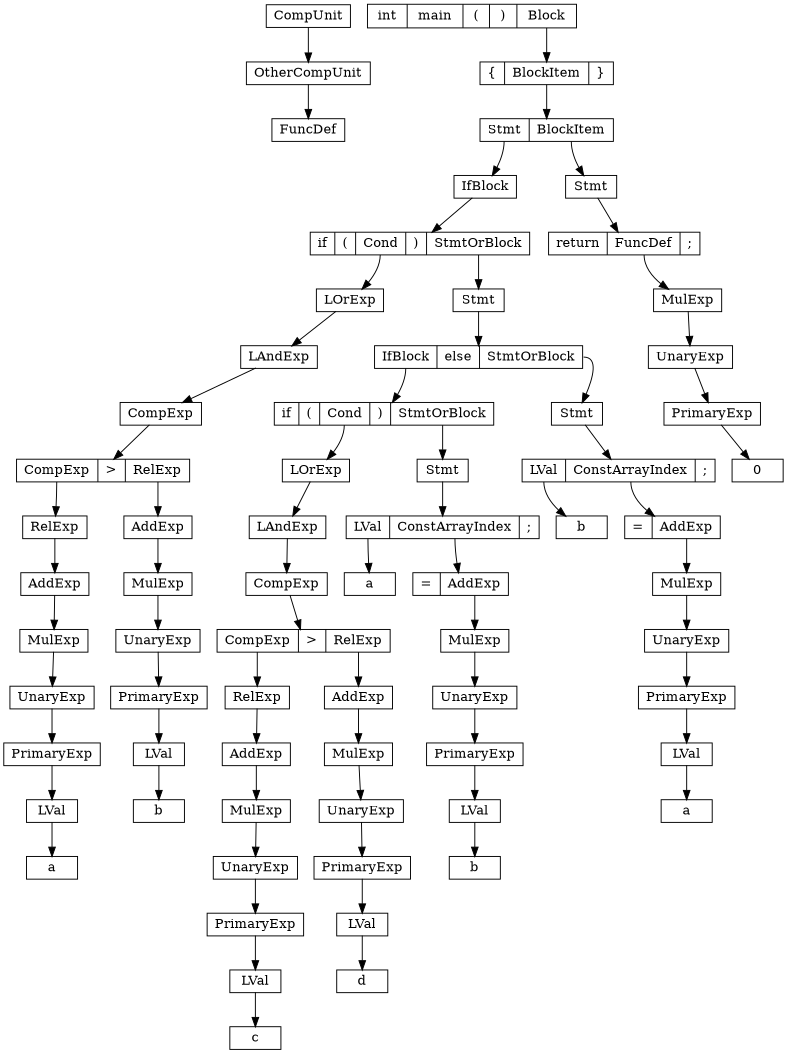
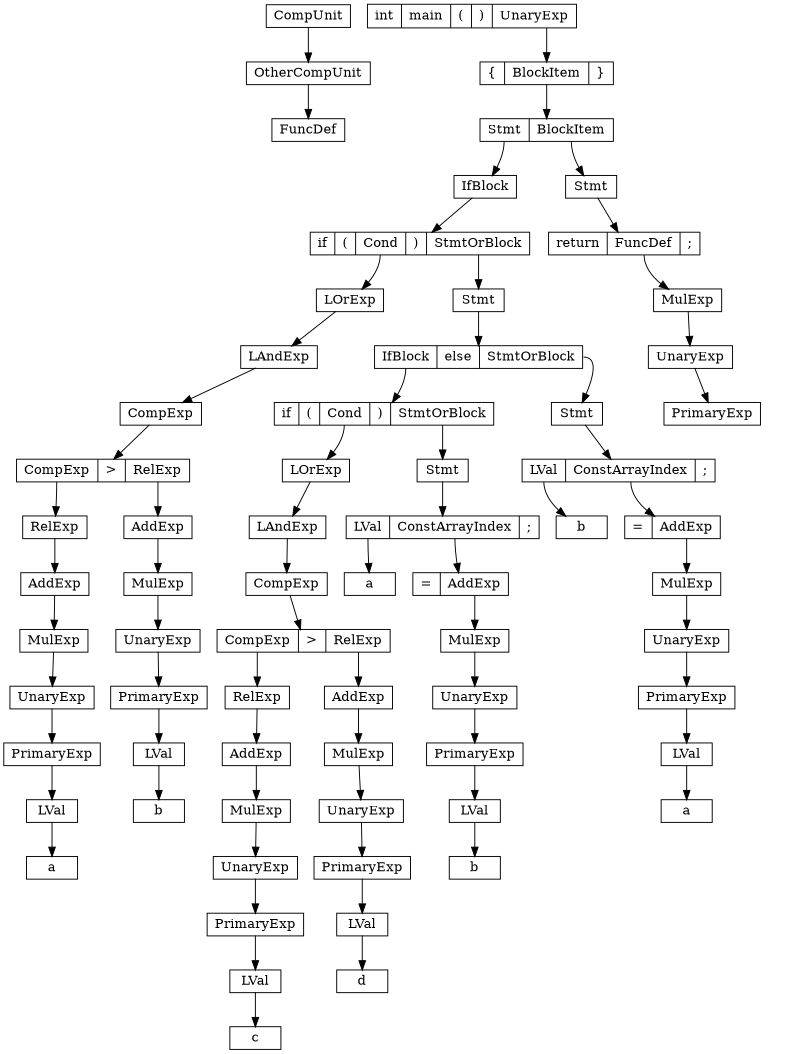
node "int": text "Block" -> "UnaryExp"
node "0": removed
